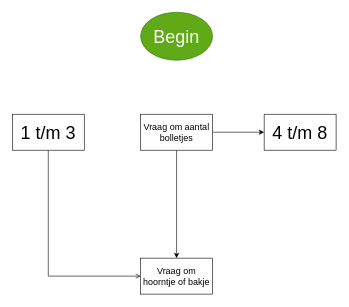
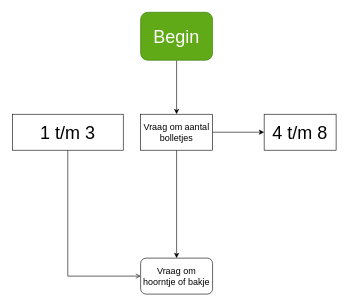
node "Begin": shape ellipse -> rounded rectangle
edge "Begin" -> "Vraag om aantal bolletjes": added
node "1 t/m 3": size 72x36 -> 111x36
node "Vraag om hoorntje of bakje": shape rectangle -> rounded rectangle
